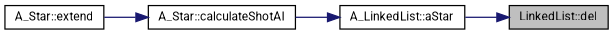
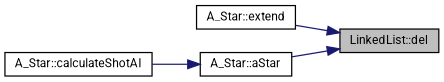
edge "A_Star::extend" -> "A_Star::calculateShotAI": now "A_Star::extend" -> "LinkedList::del"
node "A_LinkedList::aStar": label "A_LinkedList::aStar" -> "A_Star::aStar"
